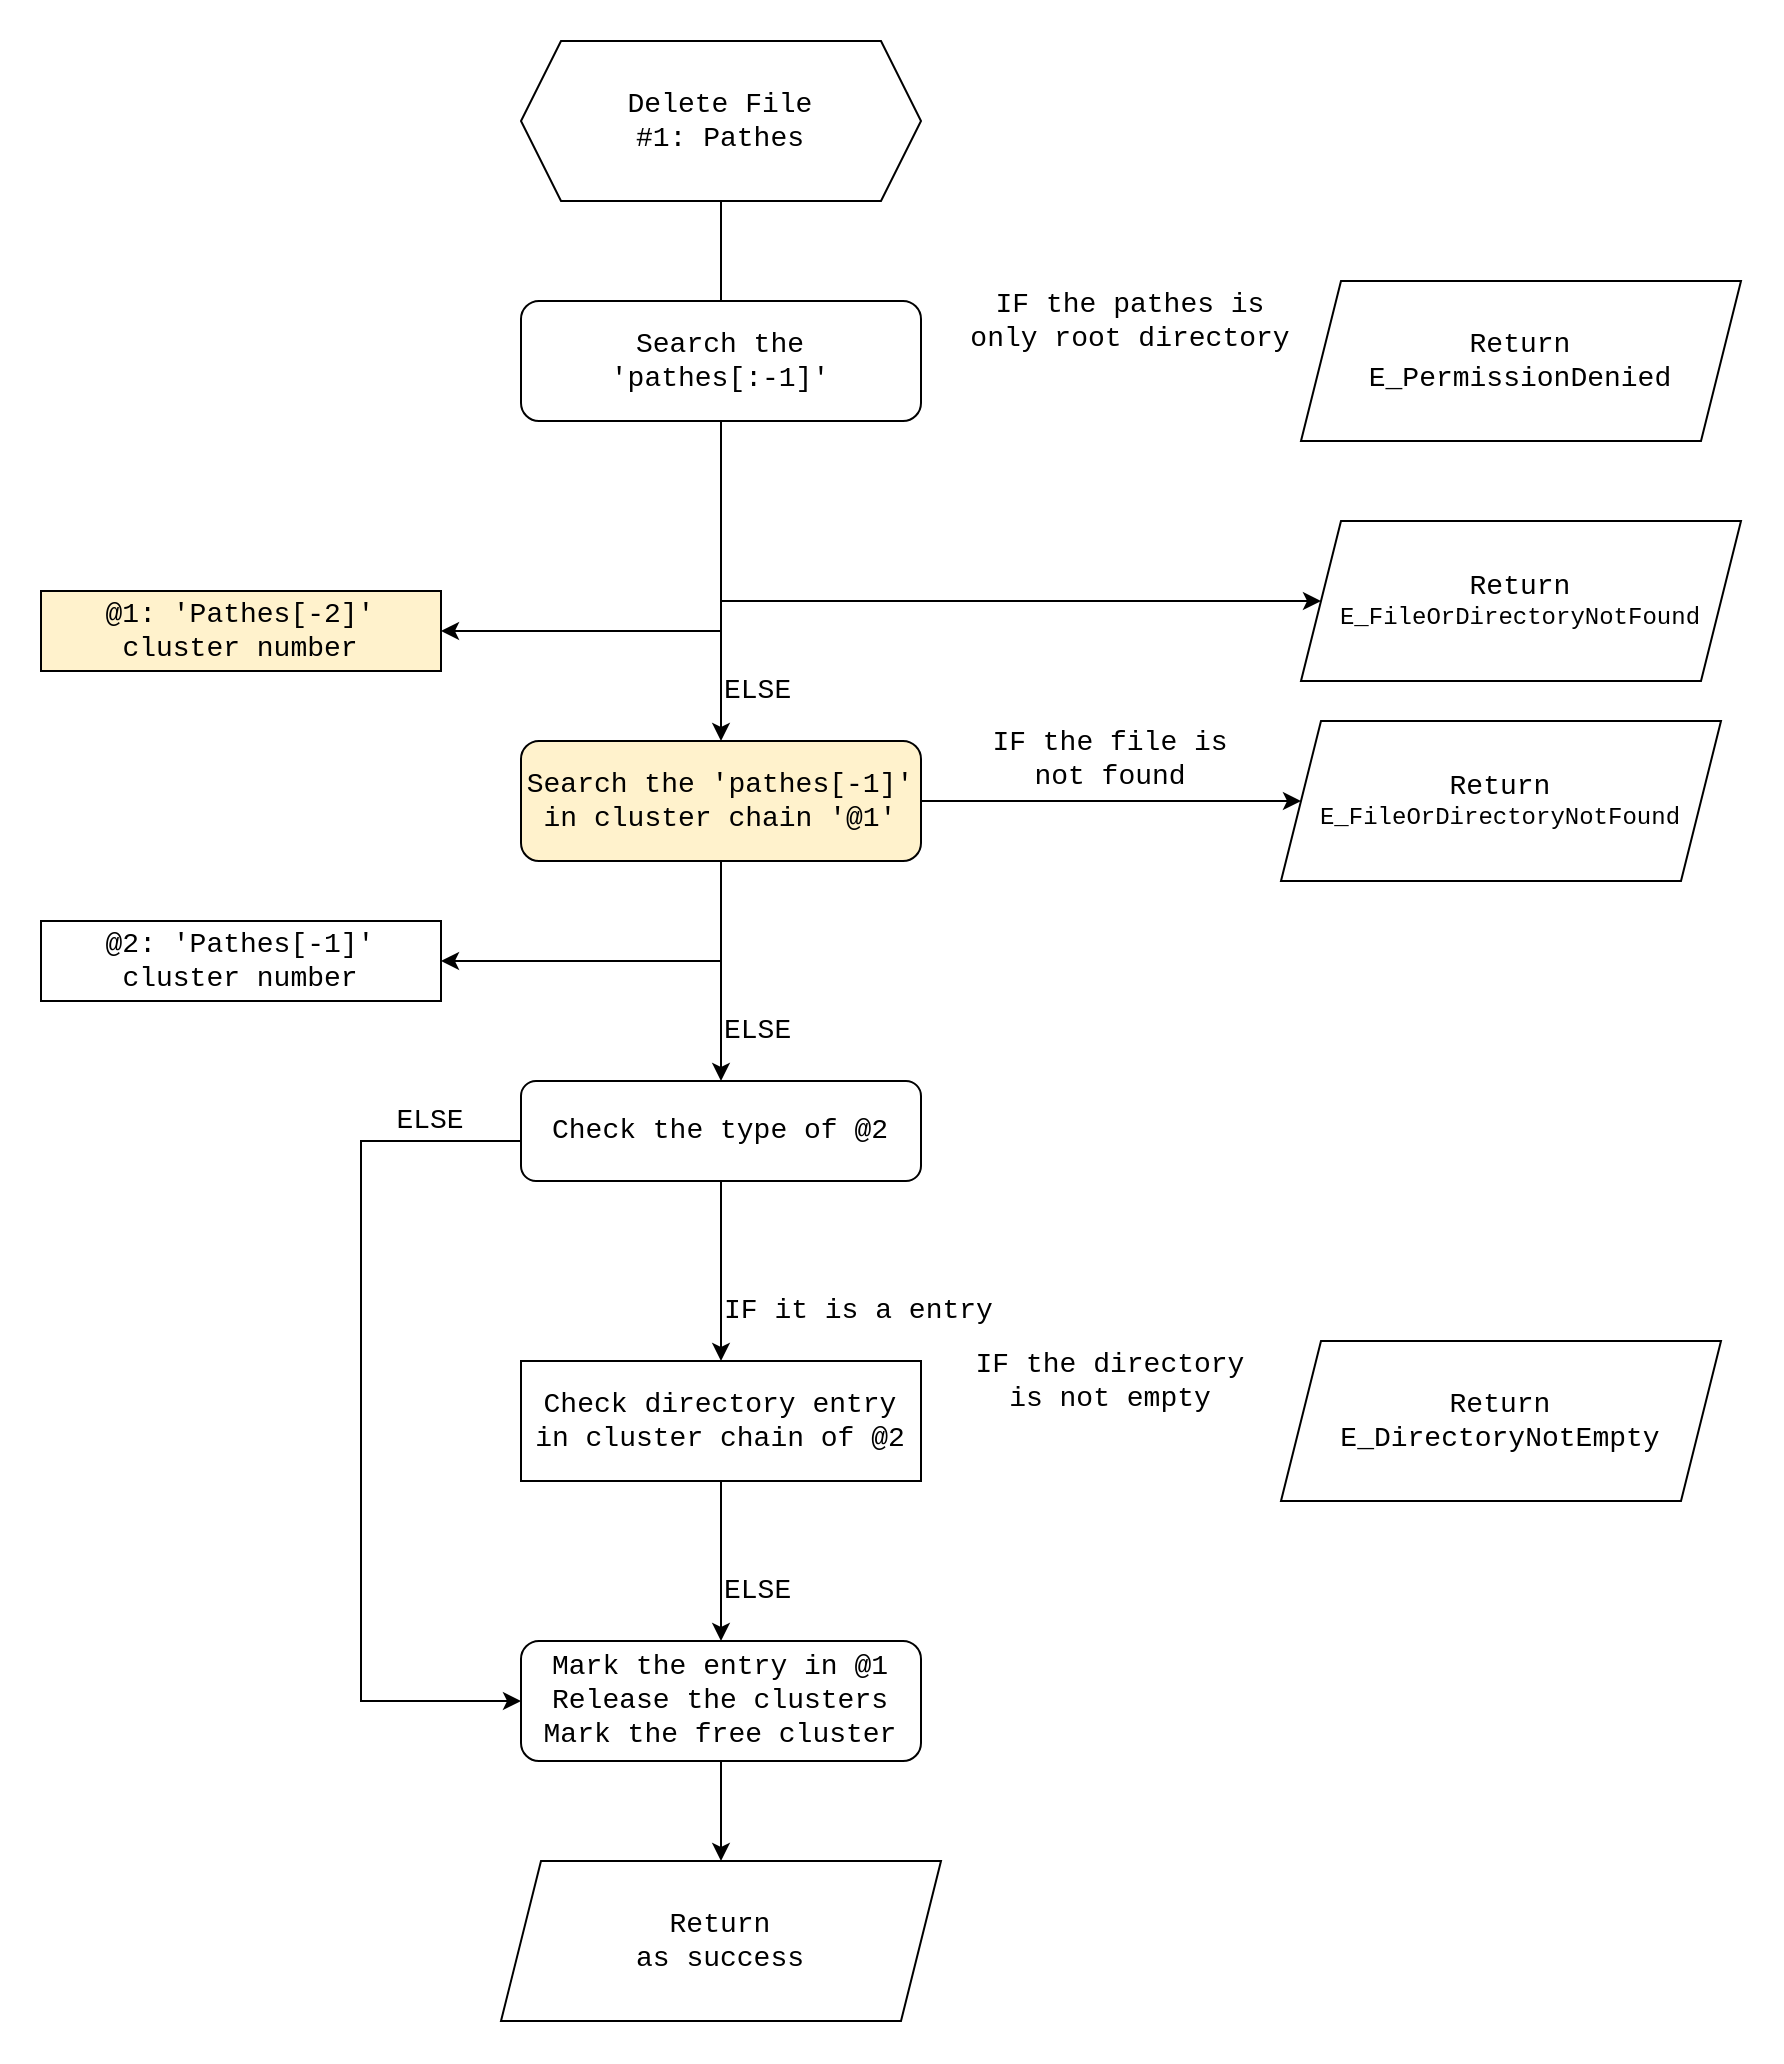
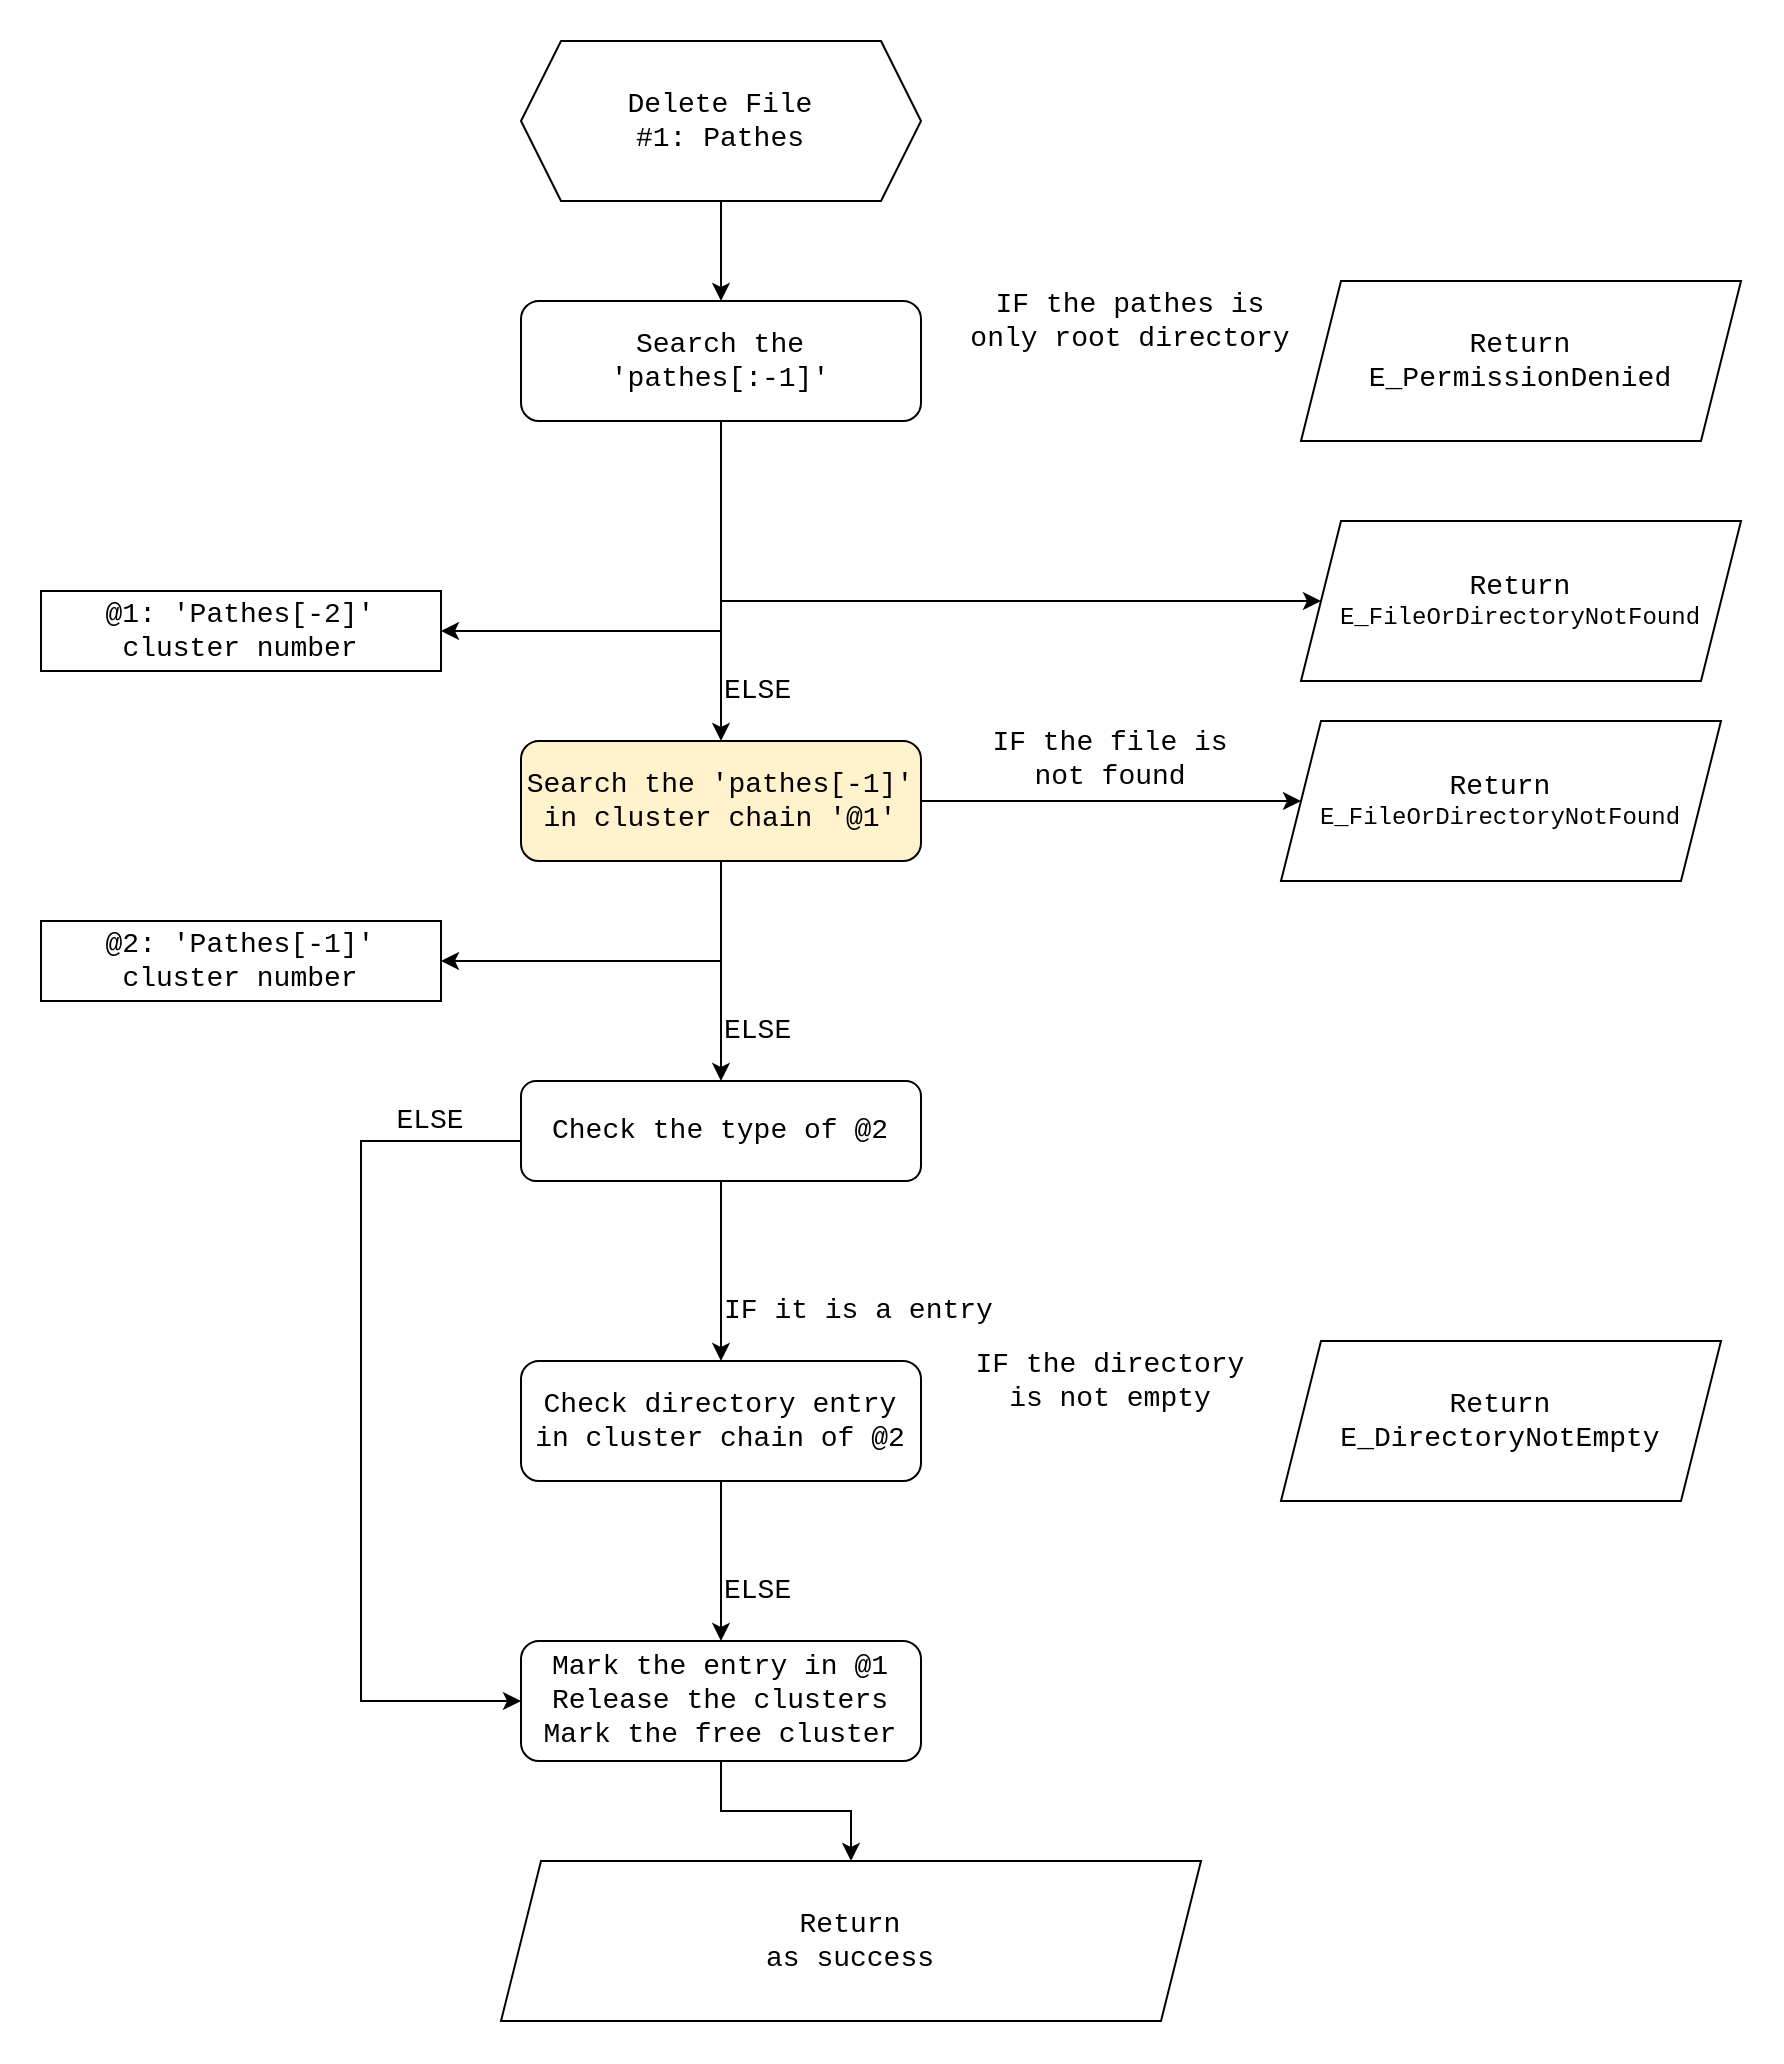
edge "Delete File #1: Pathes" -- "Search the 'pathes[:-1]'": arrowhead none -> classic
node "@1: 'Pathes[-2]' cluster number": fillcolor #fff2cc -> #ffffff
node "Check directory entry in cluster chain of @2": shape rectangle -> rounded rectangle
node "Return as success": size 440x160 -> 700x160
